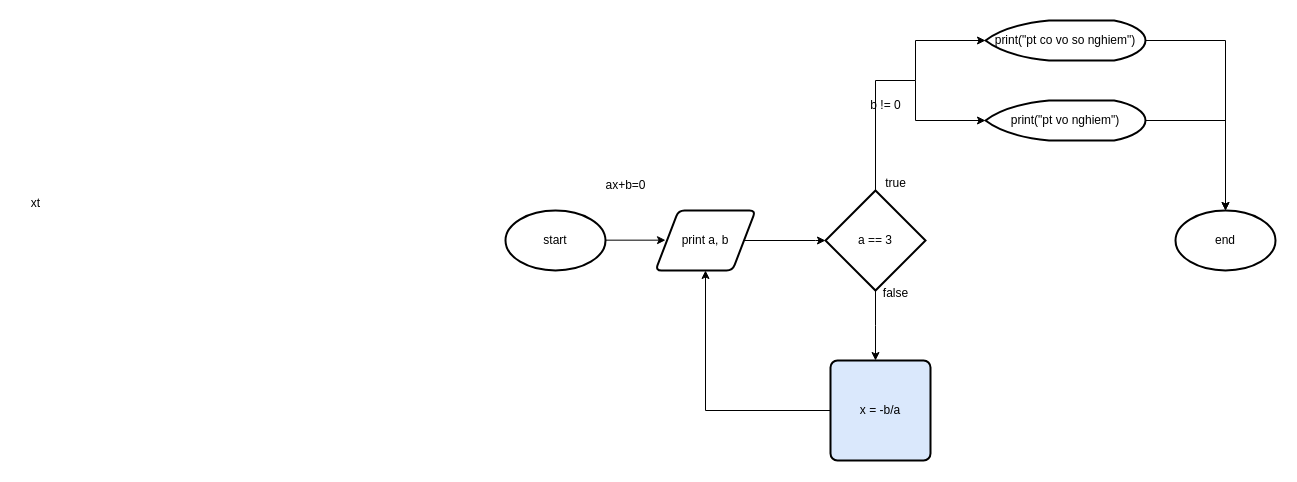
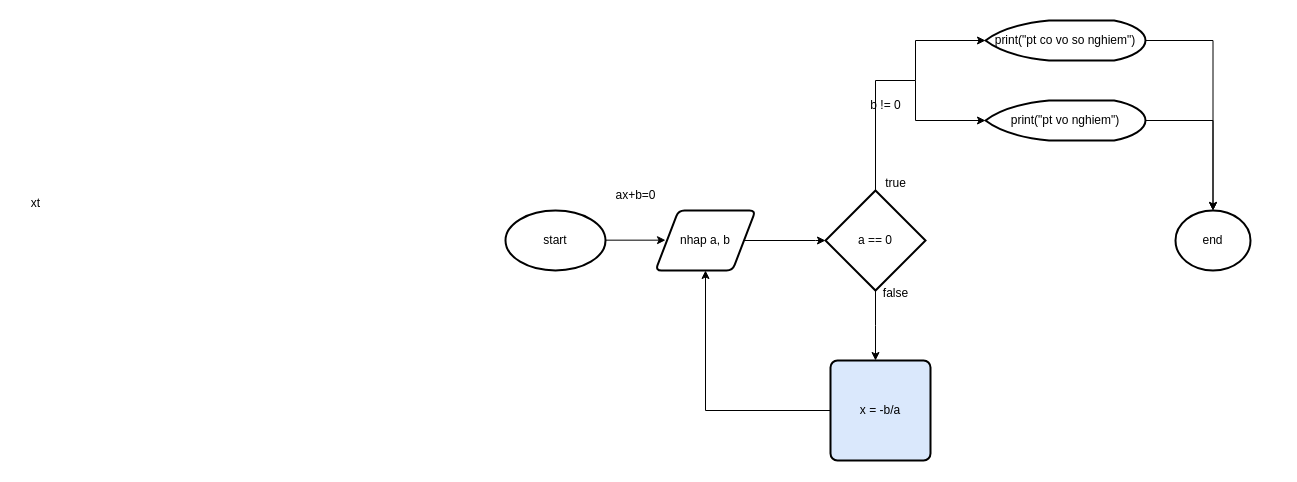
node "ax+b=0": moved (626, 186) -> (636, 196)
node "print a, b": label "print a, b" -> "nhap a, b"
node "a == 3": label "a == 3" -> "a == 0"
node "end": size 100x60 -> 75x60
